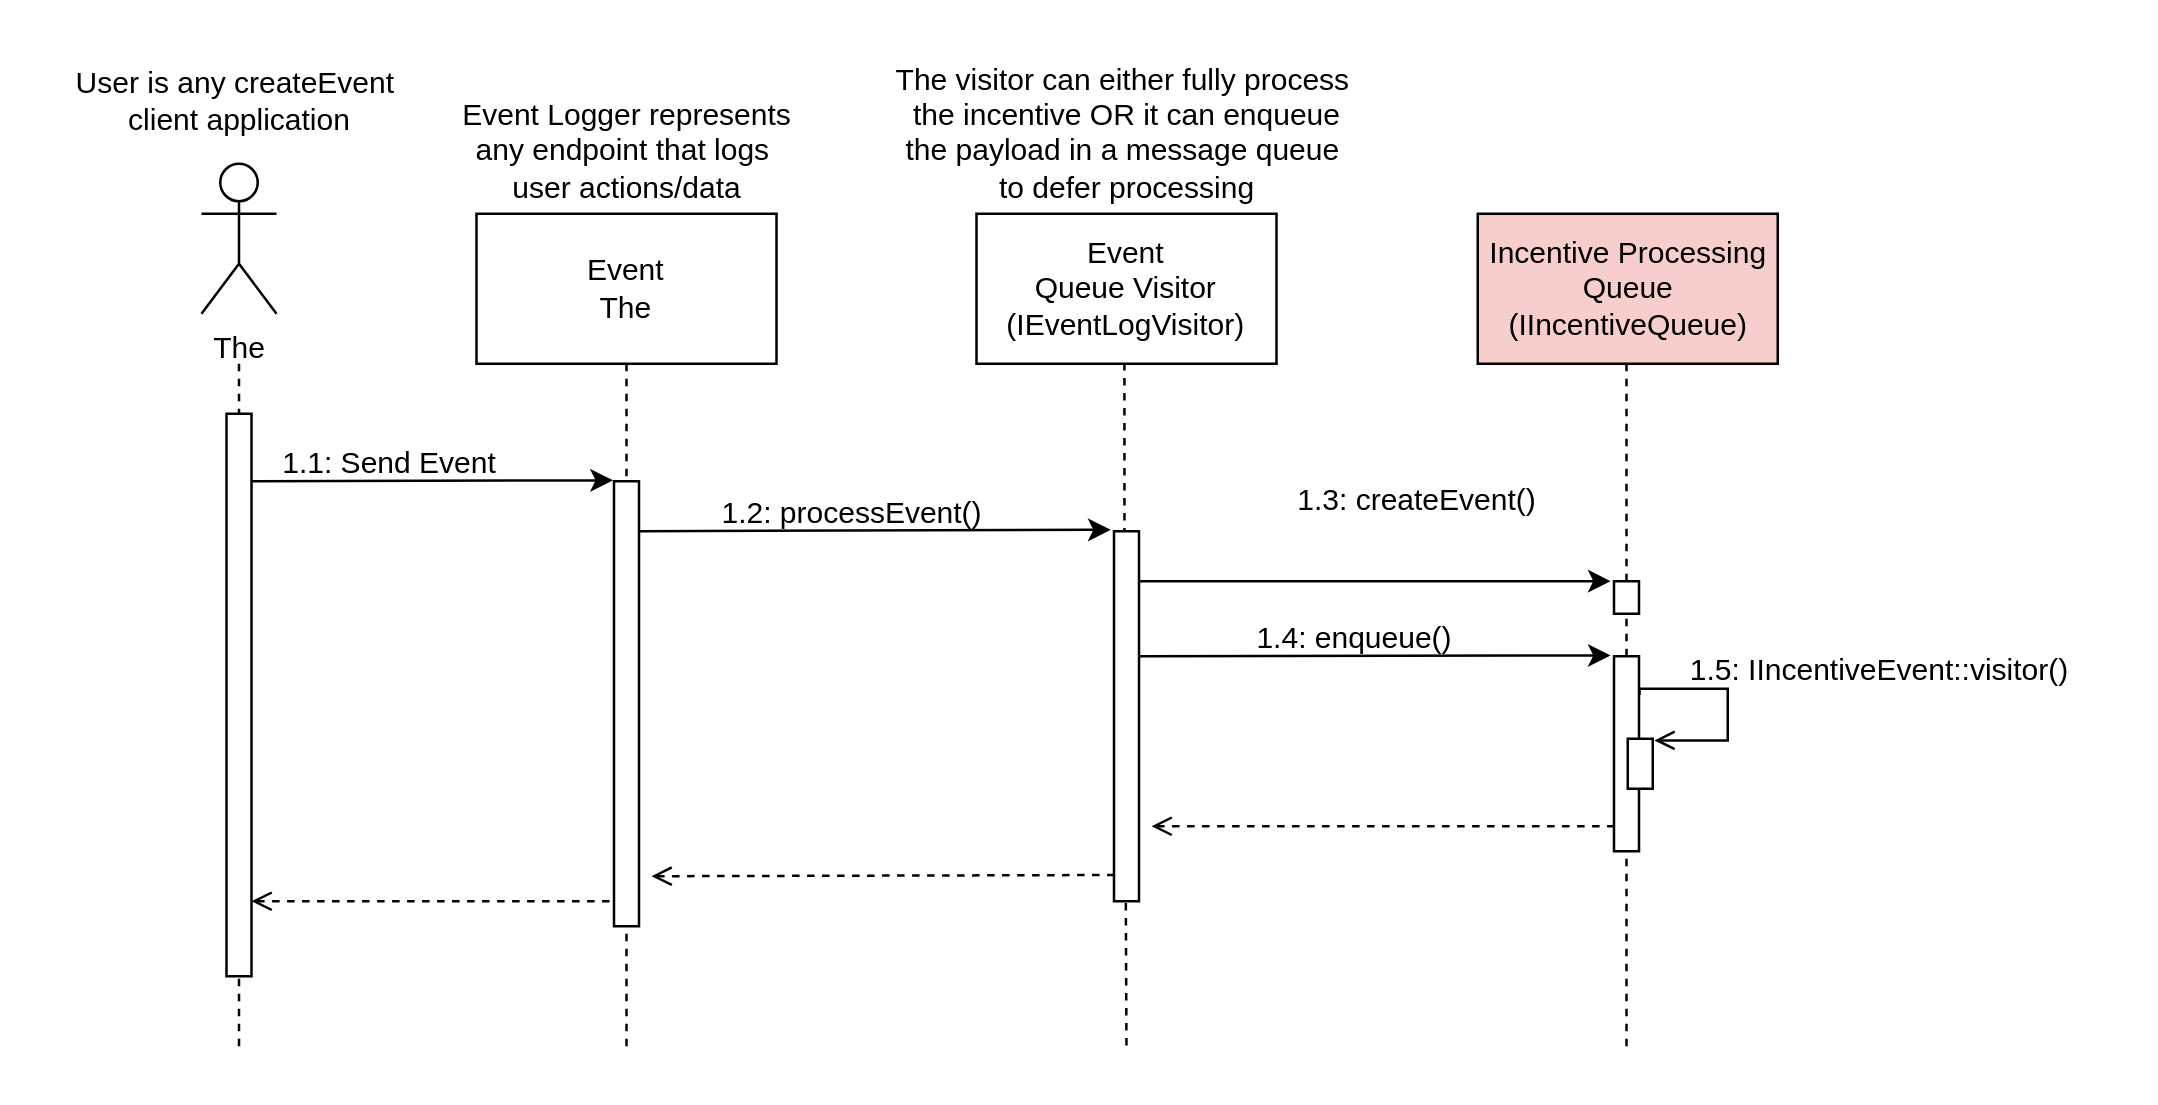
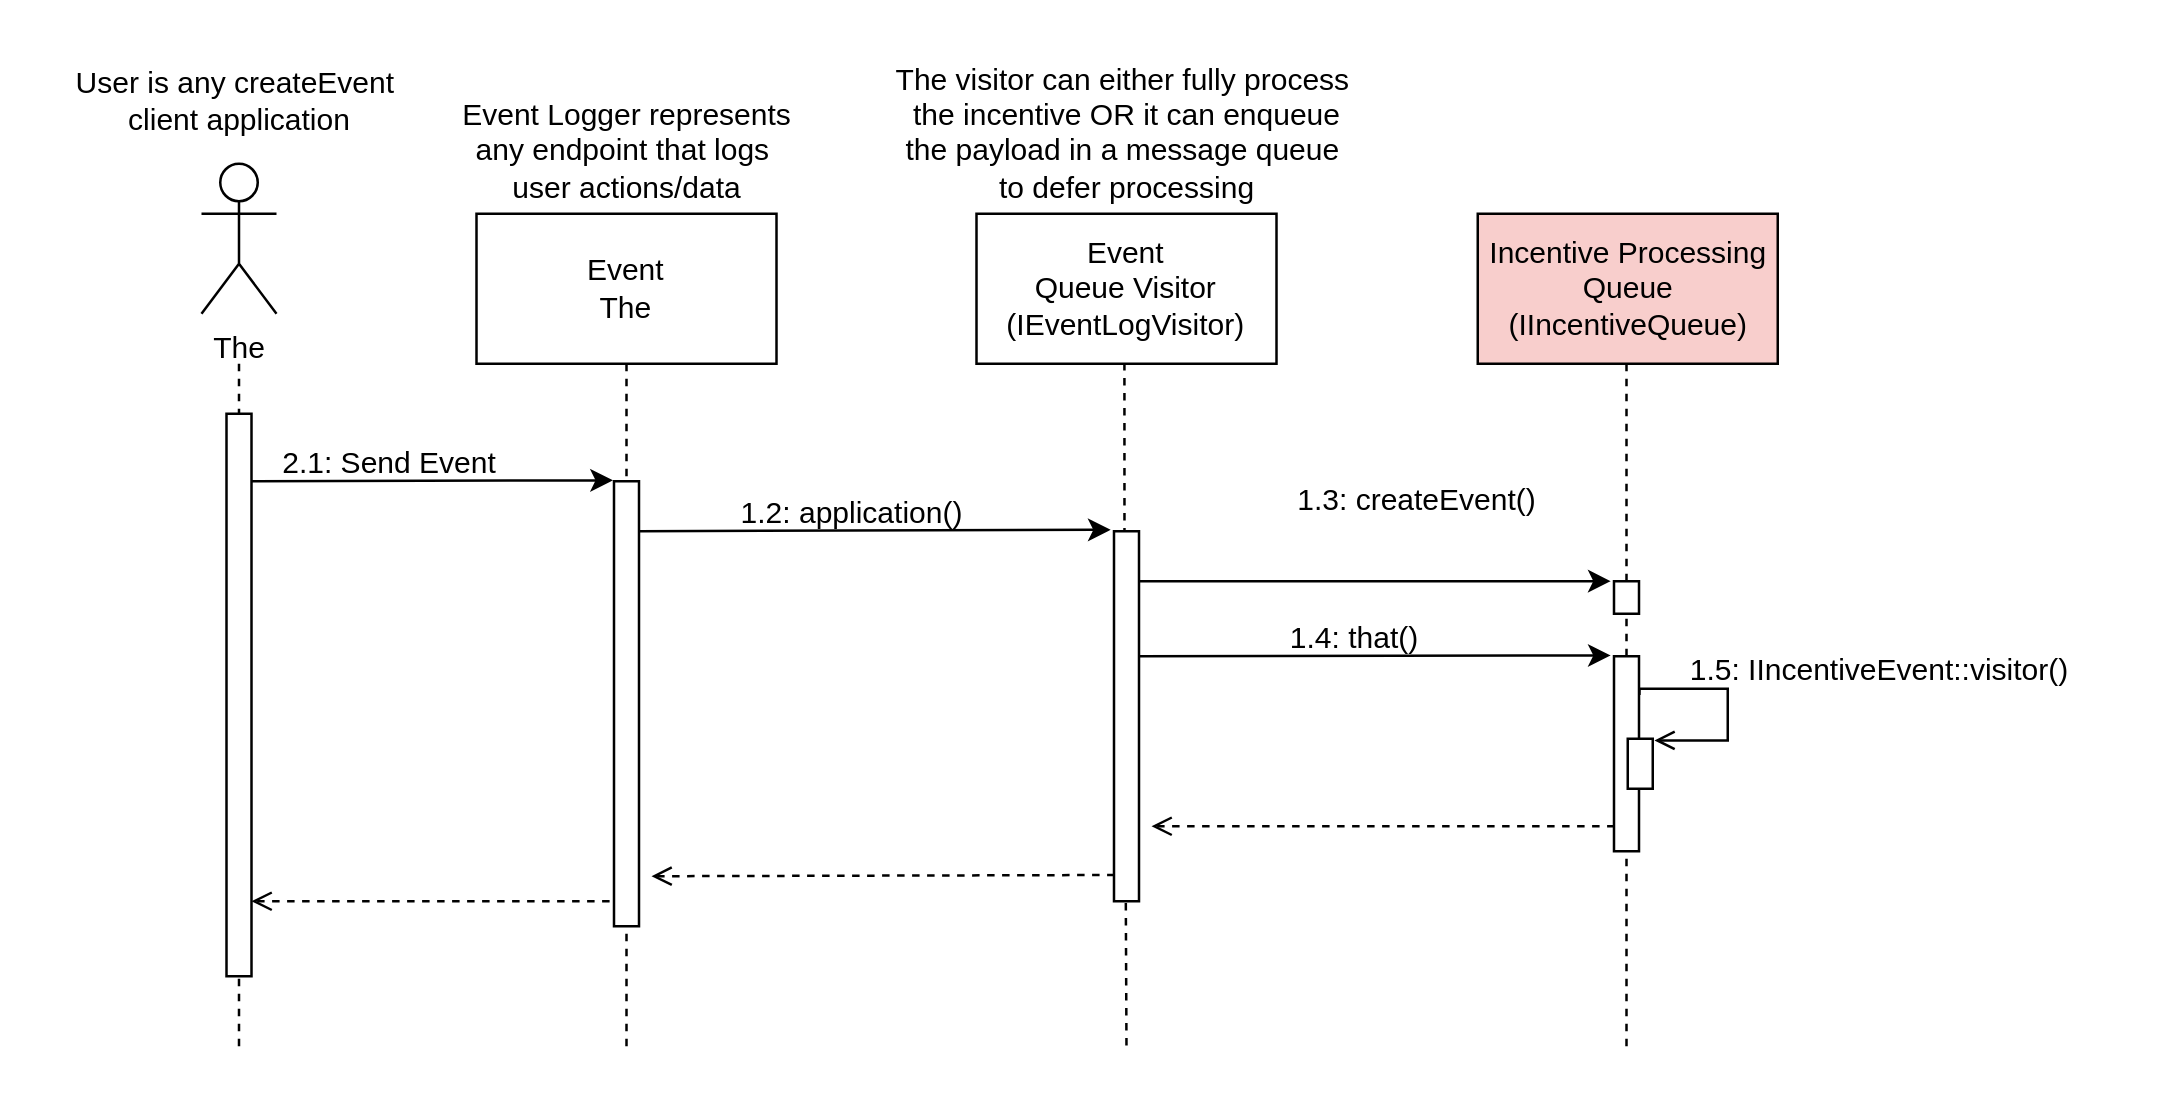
node "1.1: Send Event": label "1.1: Send Event" -> "2.1: Send Event"
node "1.2: processEvent()": label "1.2: processEvent()" -> "1.2: application()"
node "1.4: enqueue()": label "1.4: enqueue()" -> "1.4: that()"
